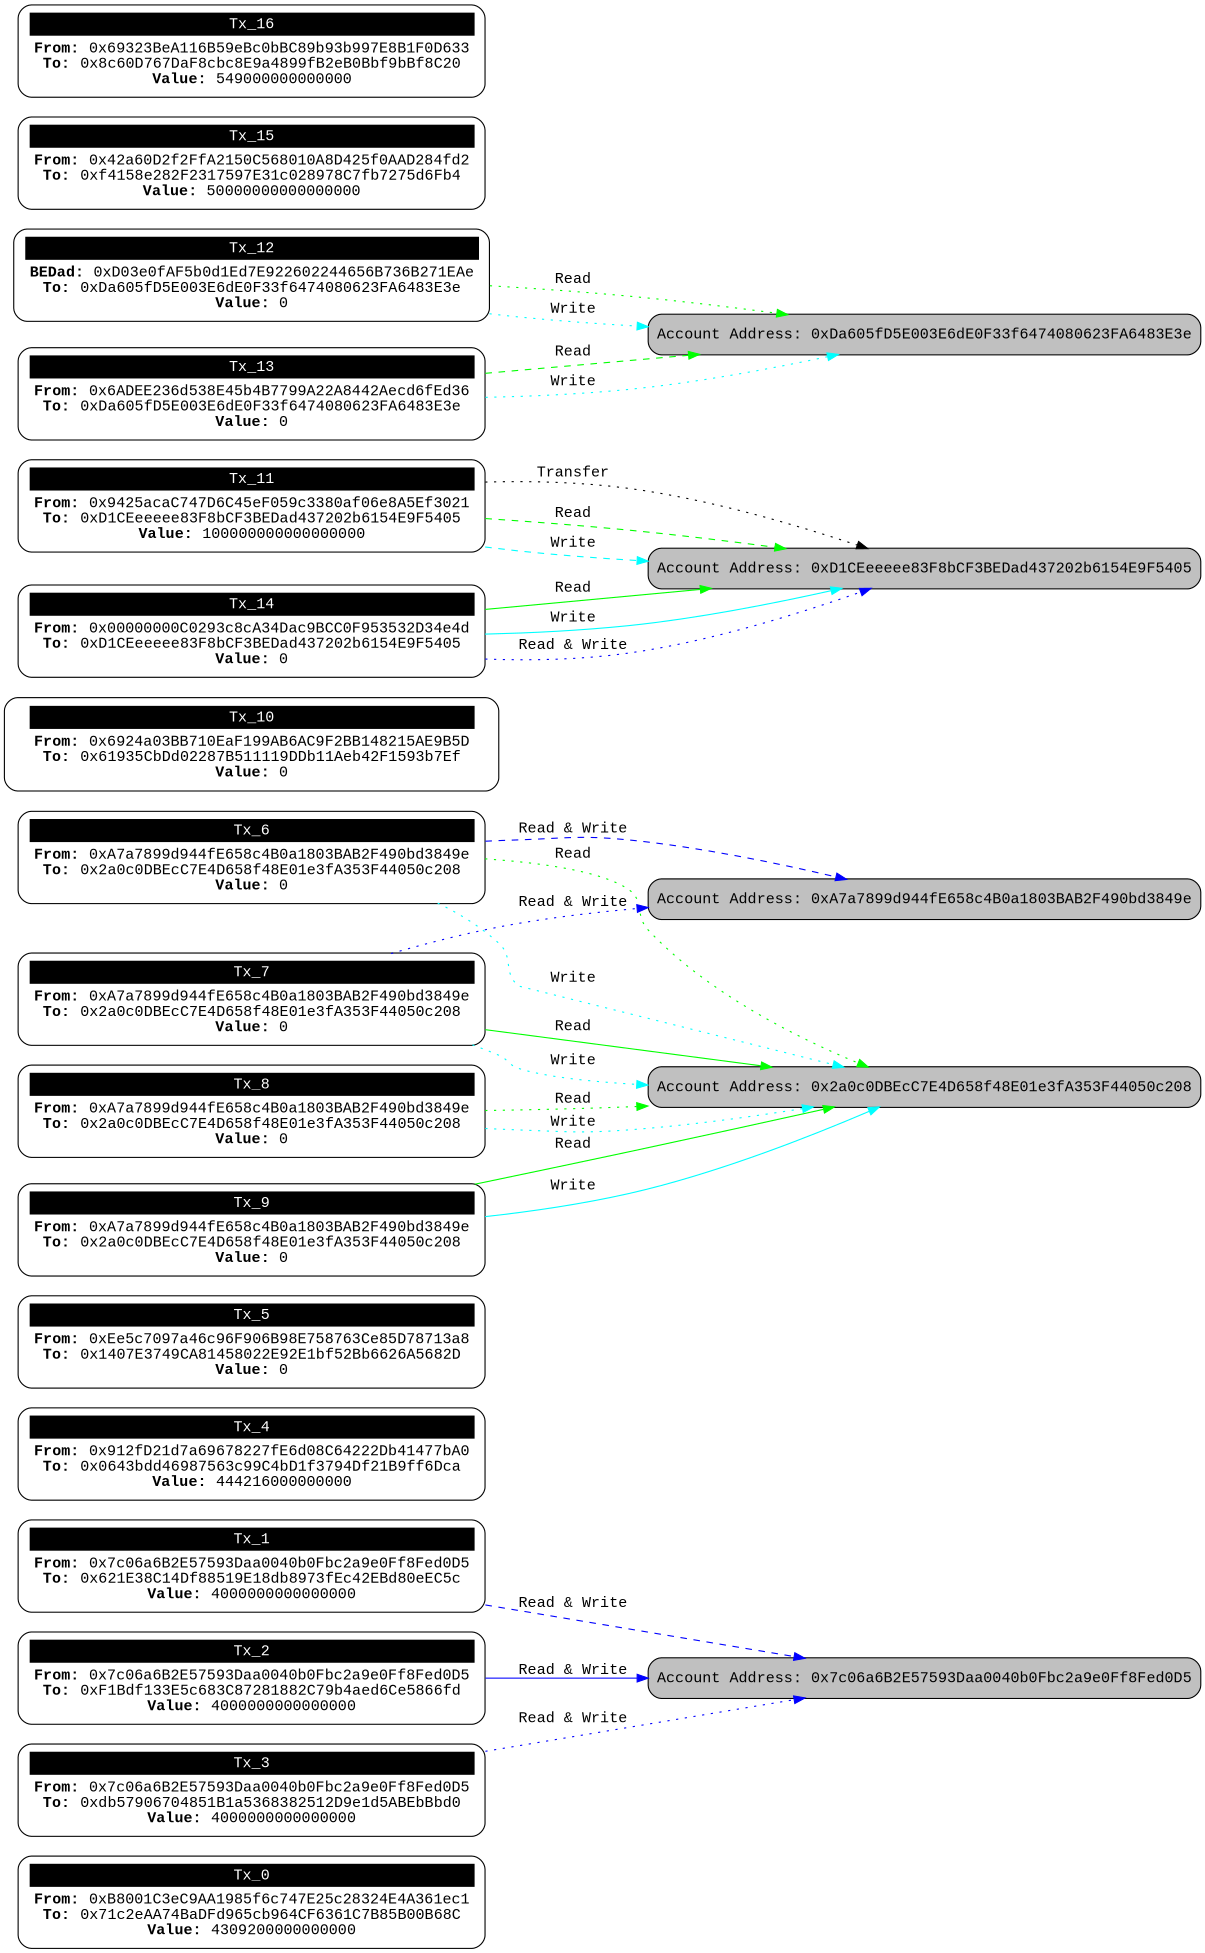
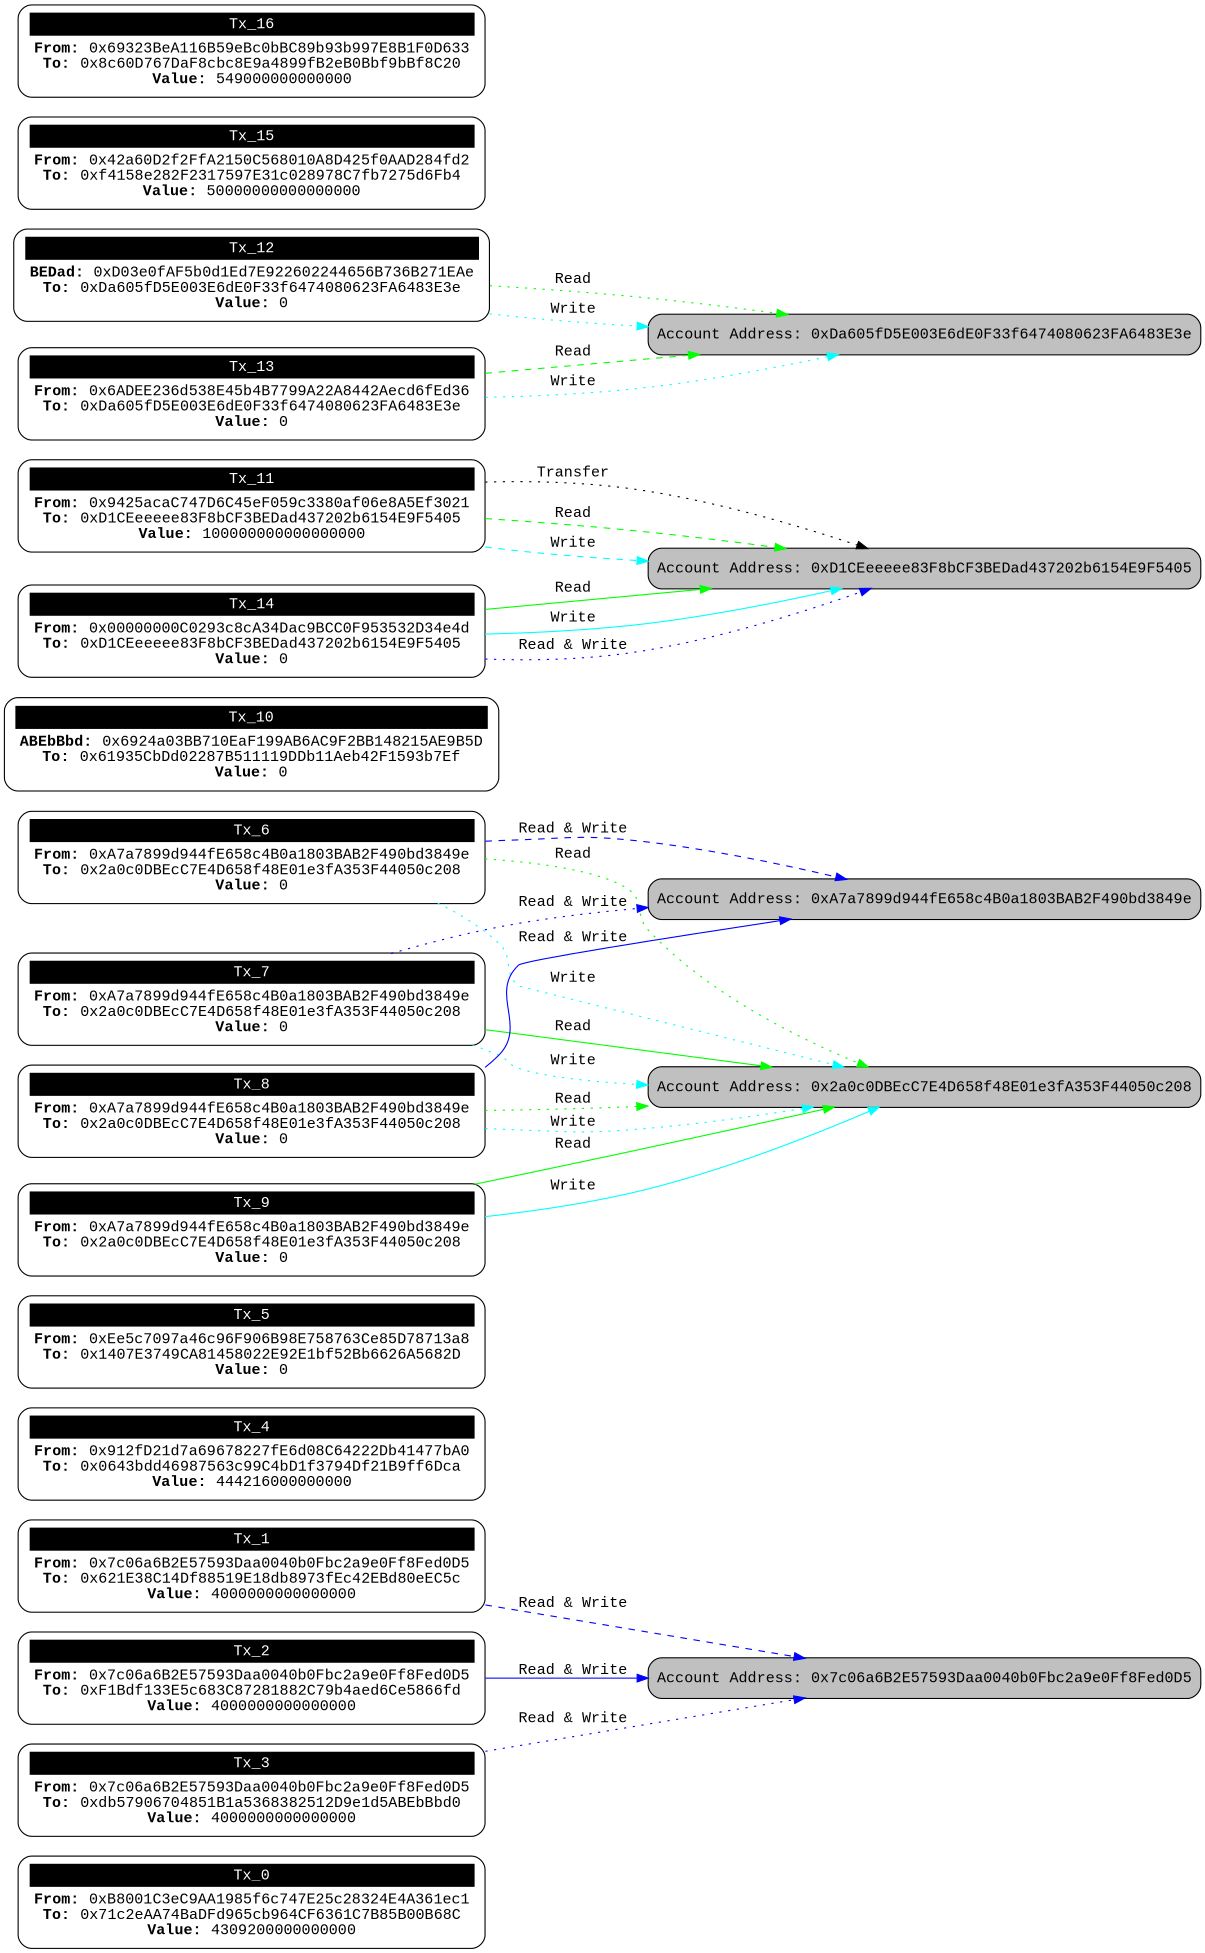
node "Tx_10": text "From:" -> "ABEbBbd:"
edge "Tx_8" -> "Account Address: 0xA7a7899d944fE658c4B0a1803BAB2F490bd3849e": added, label "Read & Write"
